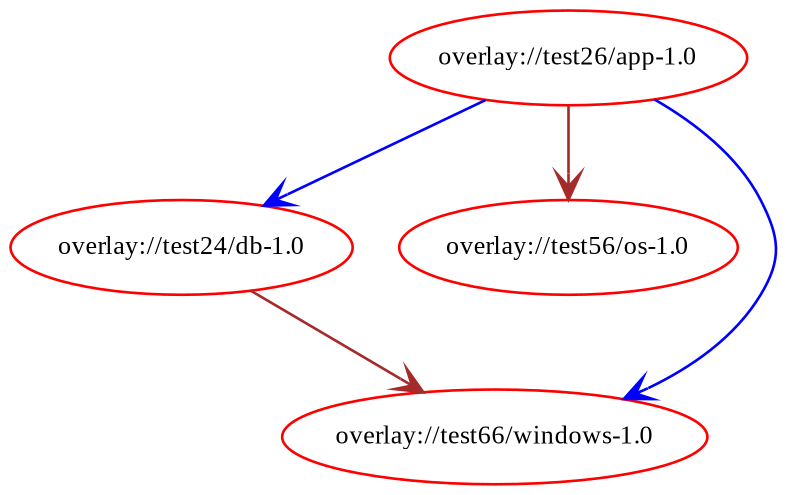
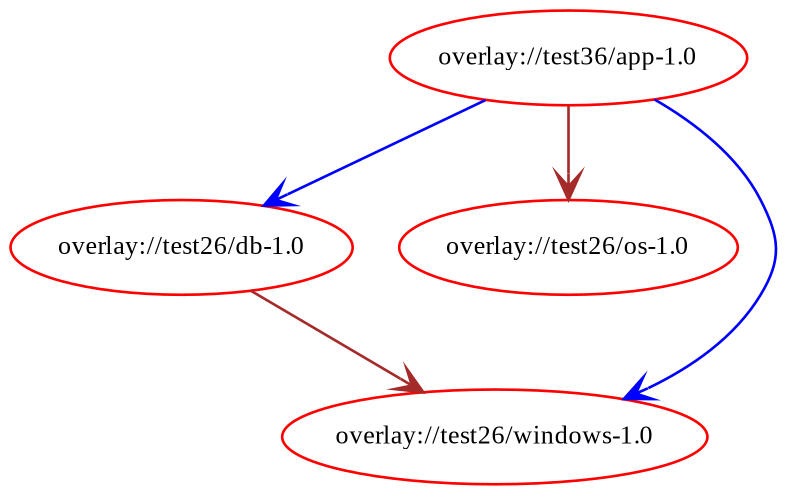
node "overlay://test26/app-1.0": label "overlay://test26/app-1.0" -> "overlay://test36/app-1.0"
node "overlay://test24/db-1.0": label "overlay://test24/db-1.0" -> "overlay://test26/db-1.0"
node "overlay://test56/os-1.0": label "overlay://test56/os-1.0" -> "overlay://test26/os-1.0"
node "overlay://test66/windows-1.0": label "overlay://test66/windows-1.0" -> "overlay://test26/windows-1.0"
